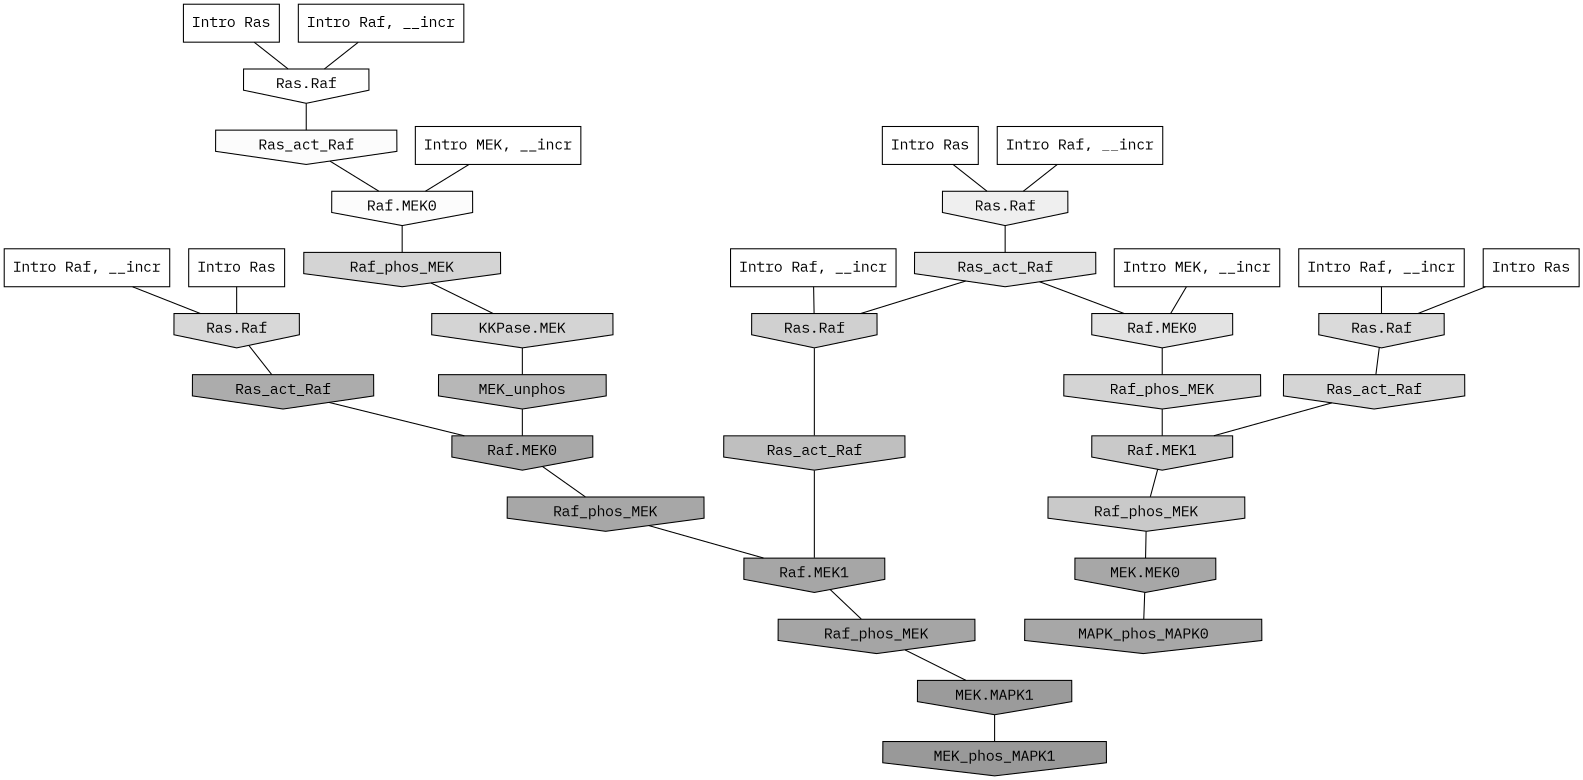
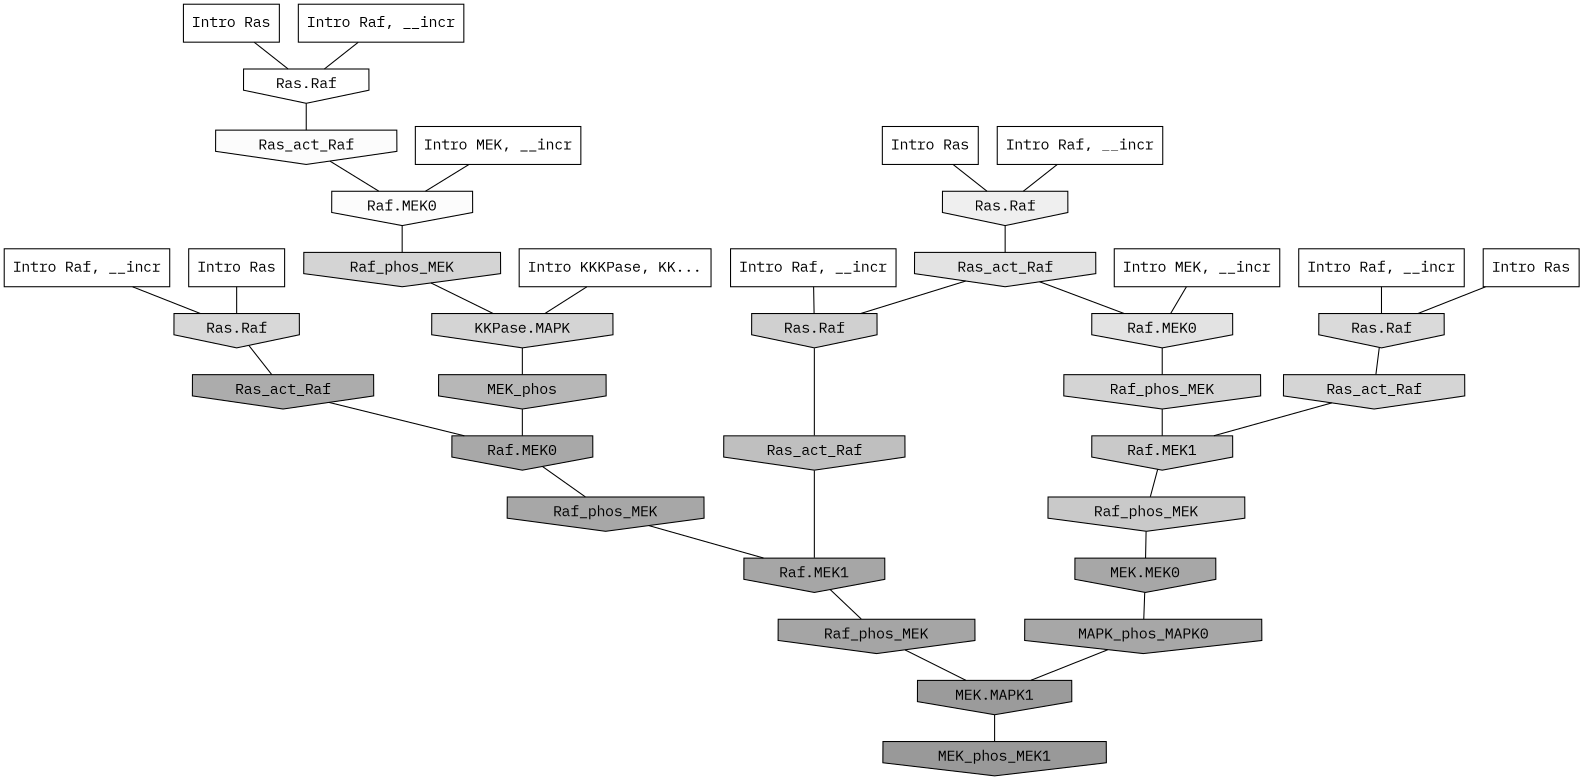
node "Intro KKKPase, KK...": added
node "KKPase.MEK": label "KKPase.MEK" -> "KKPase.MAPK"
node "MEK_unphos": label "MEK_unphos" -> "MEK_phos"
edge "MAPK_phos_MAPK0" -- "MEK.MAPK1": added
node "MEK_phos_MAPK1": label "MEK_phos_MAPK1" -> "MEK_phos_MEK1"
